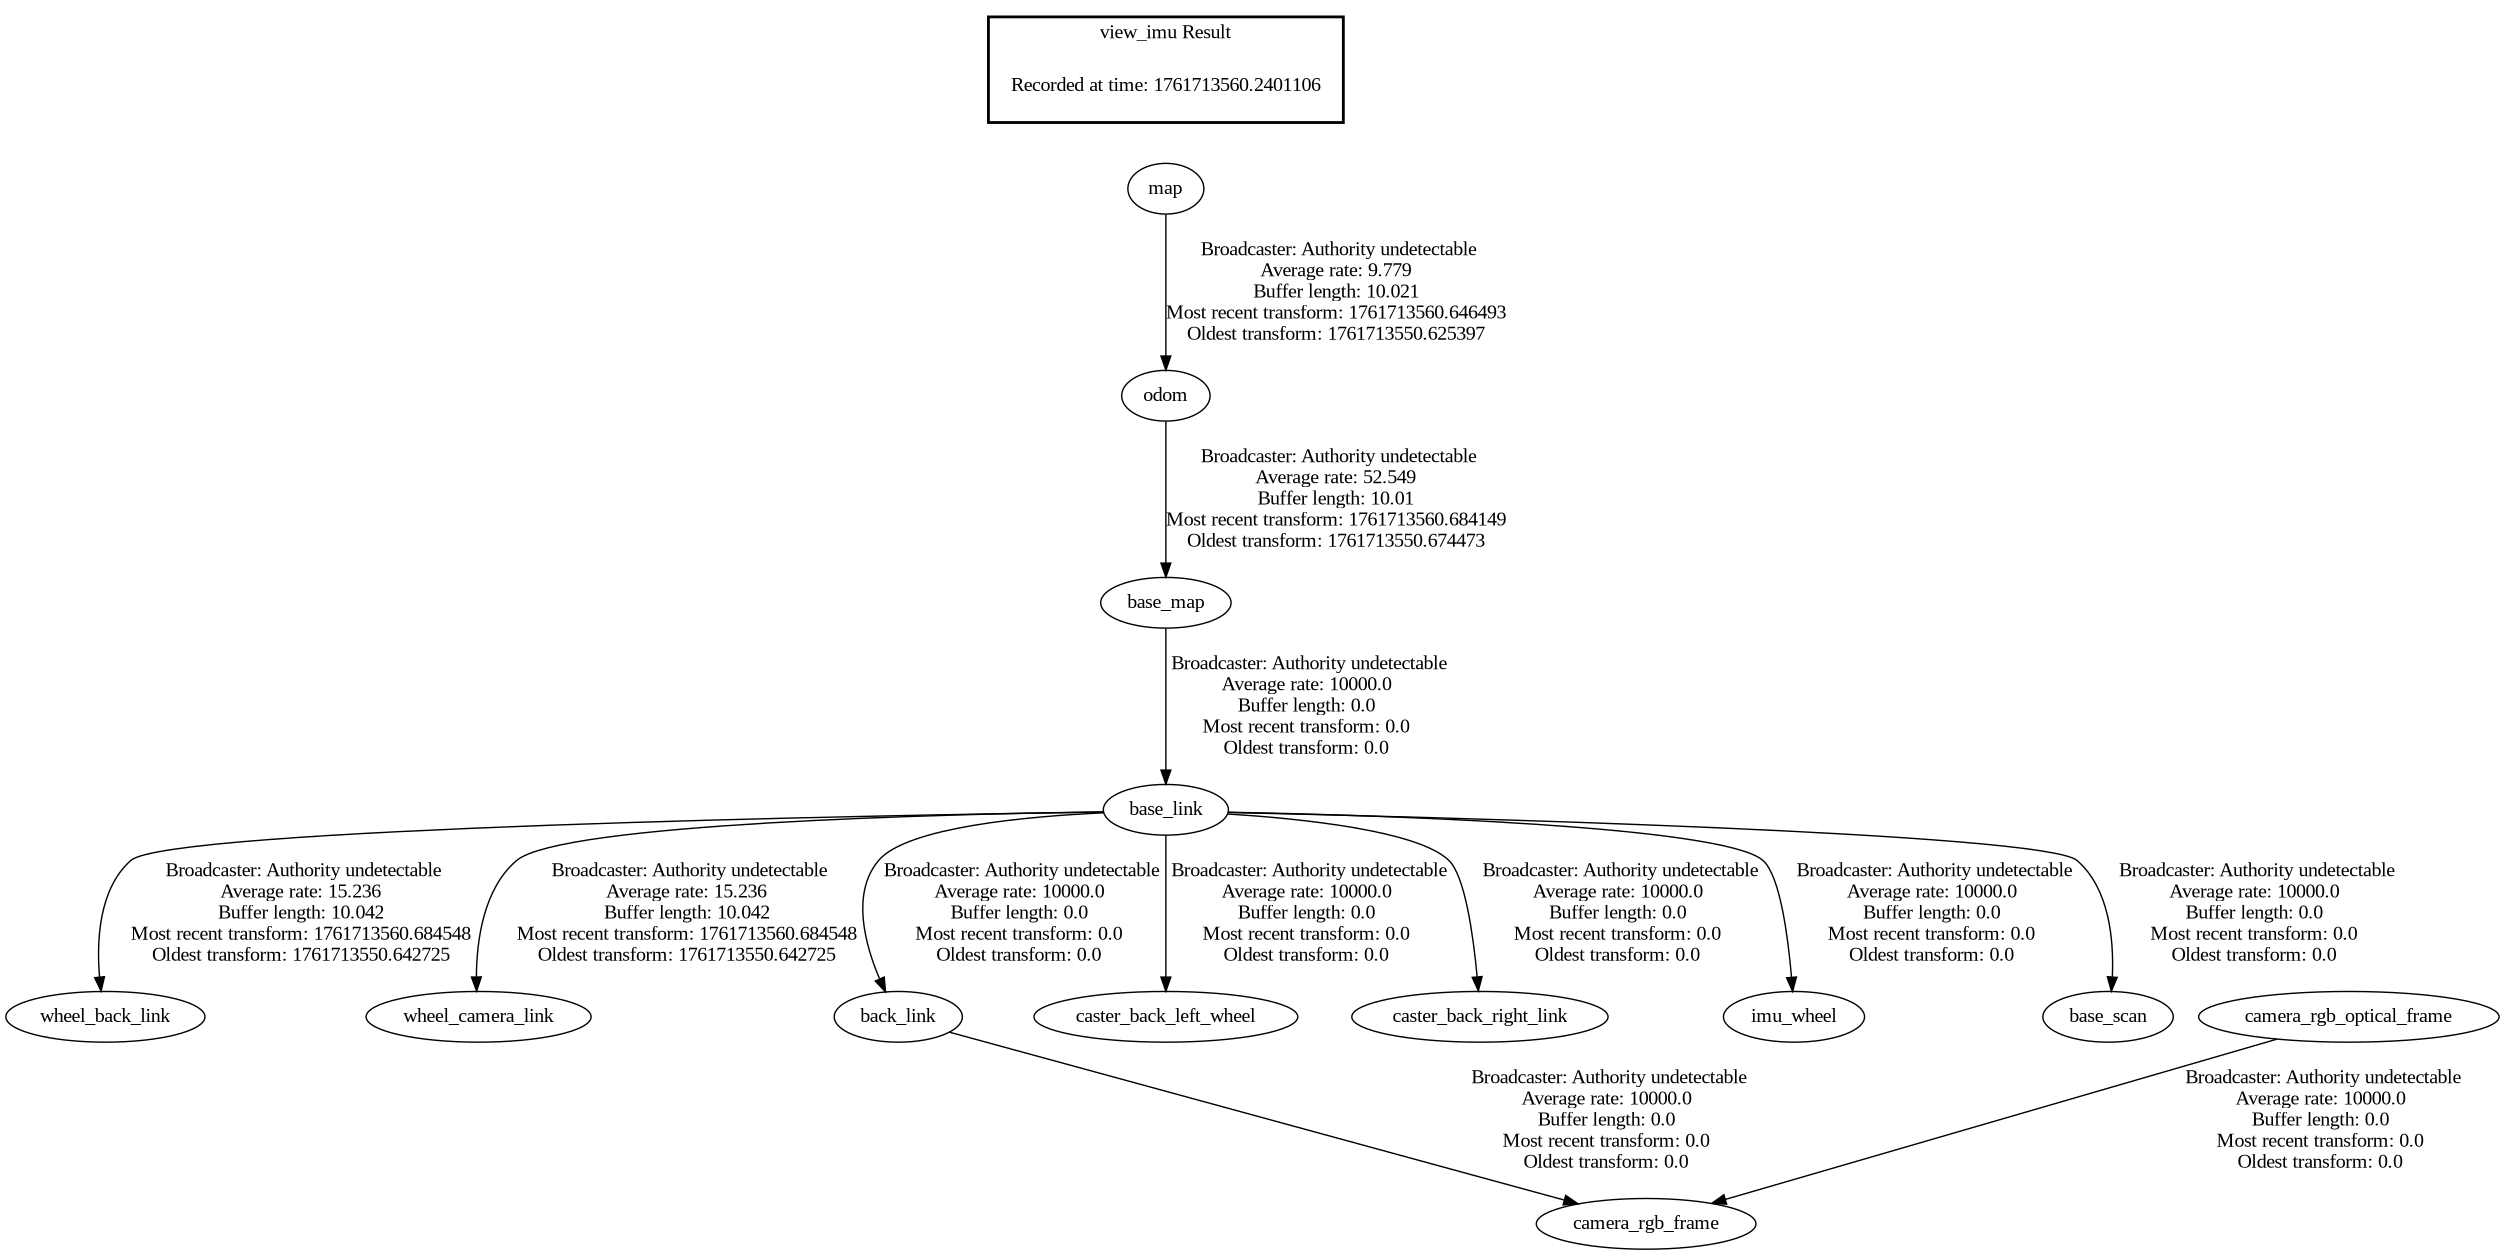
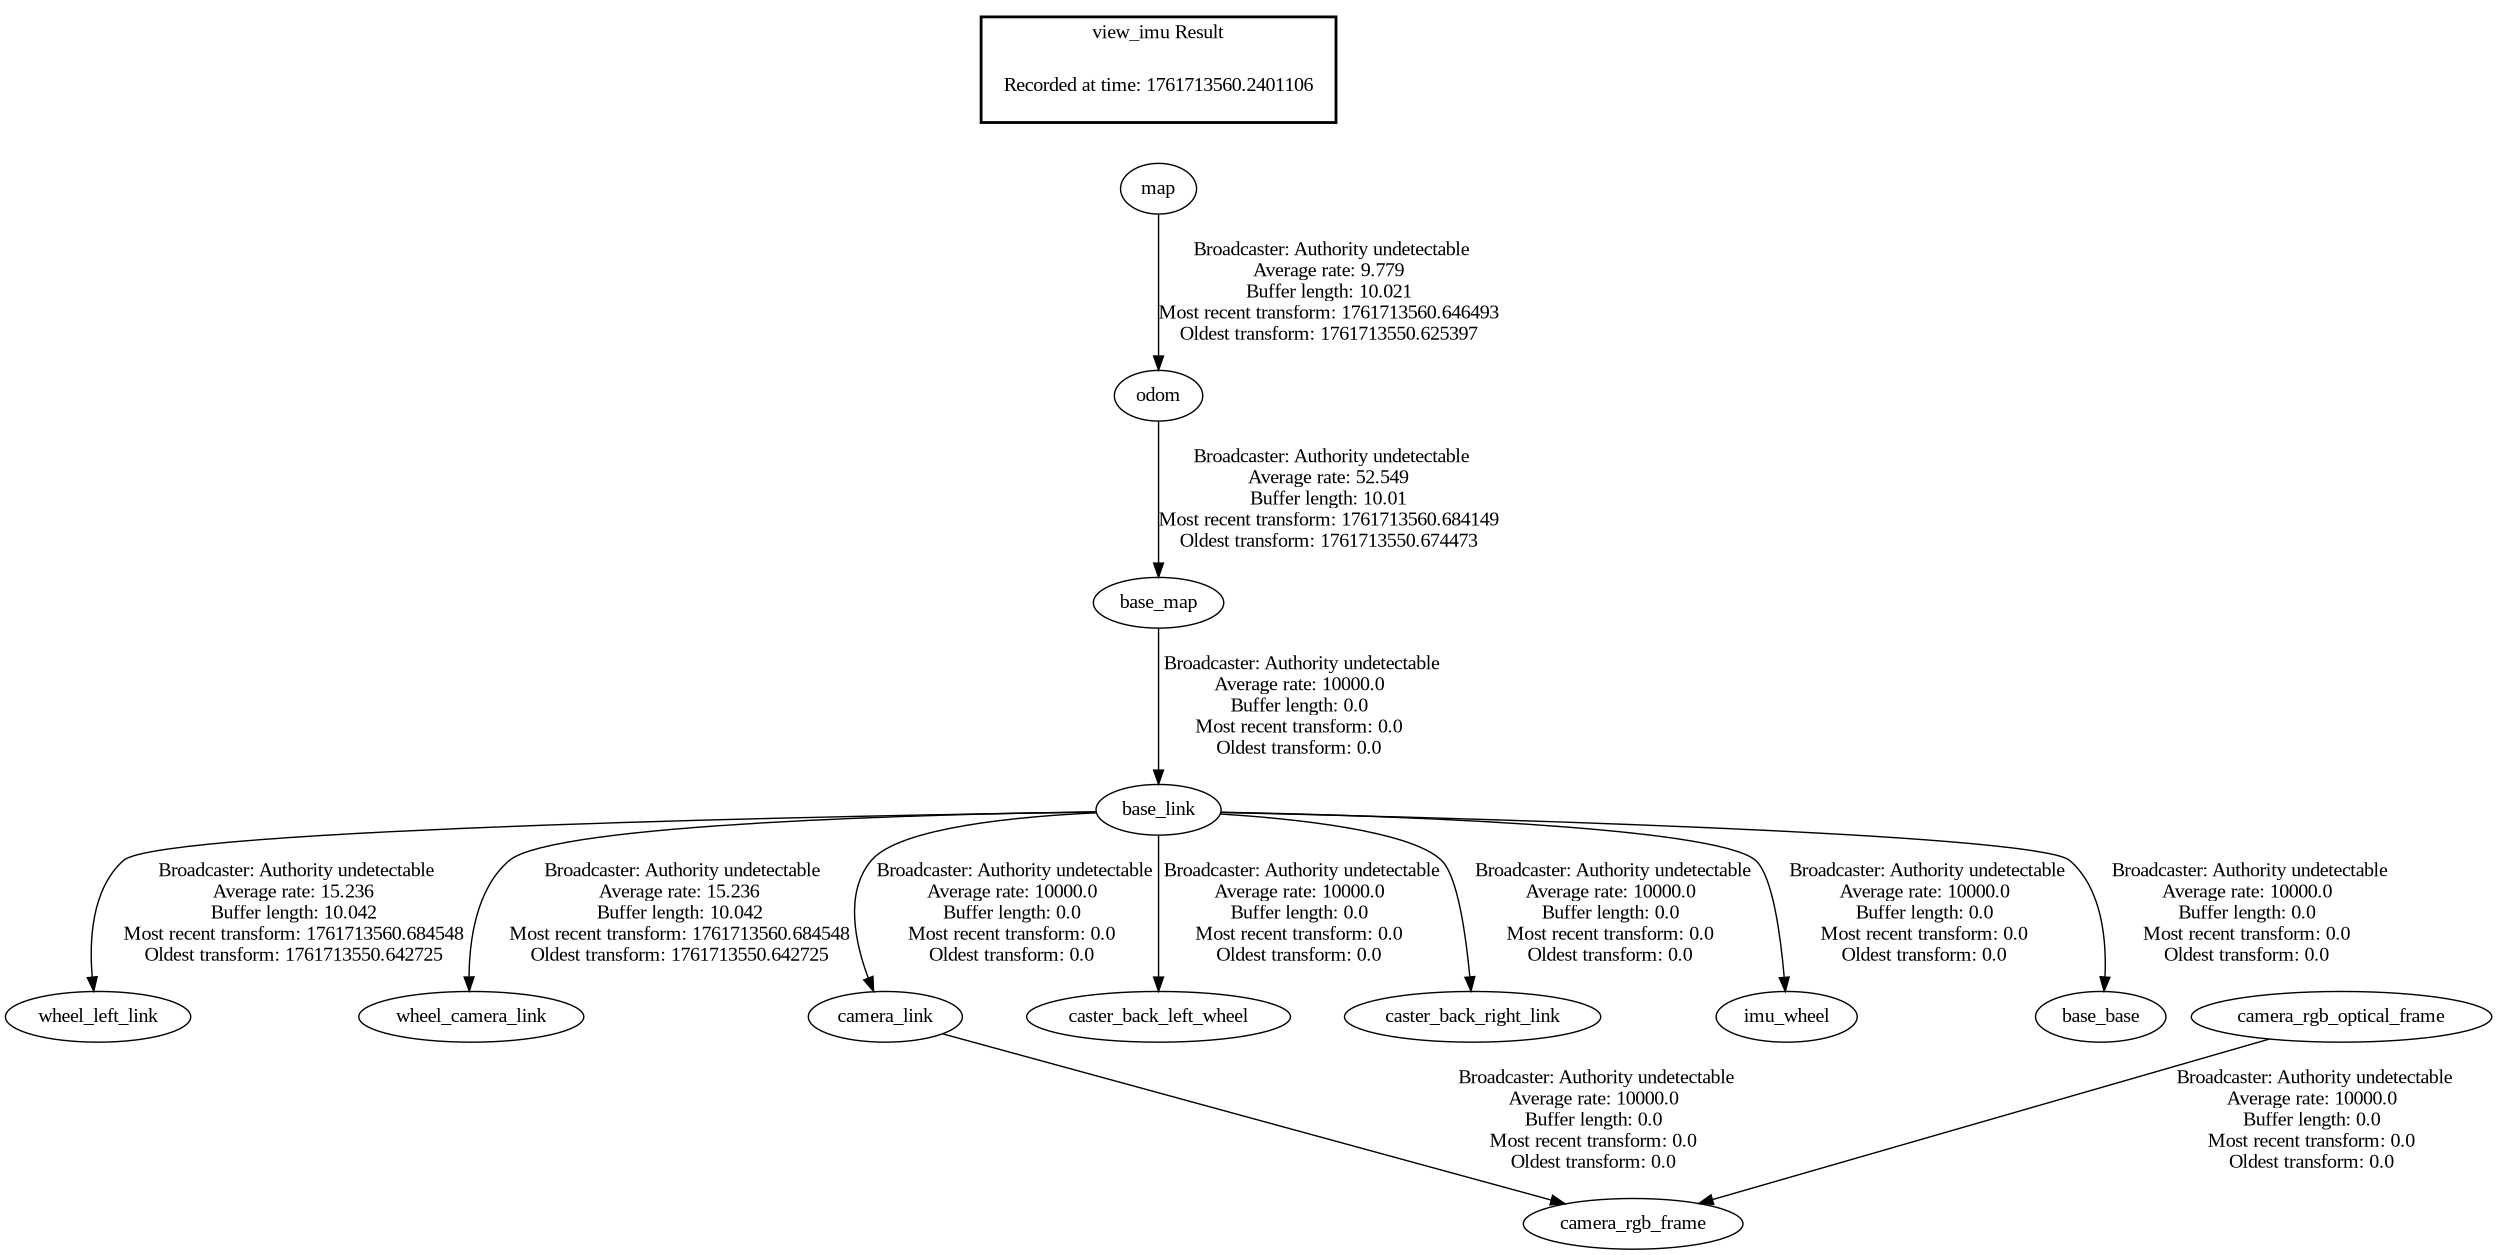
node "wheel_back_link": label "wheel_back_link" -> "wheel_left_link"
node "back_link": label "back_link" -> "camera_link"
node "base_scan": label "base_scan" -> "base_base"
